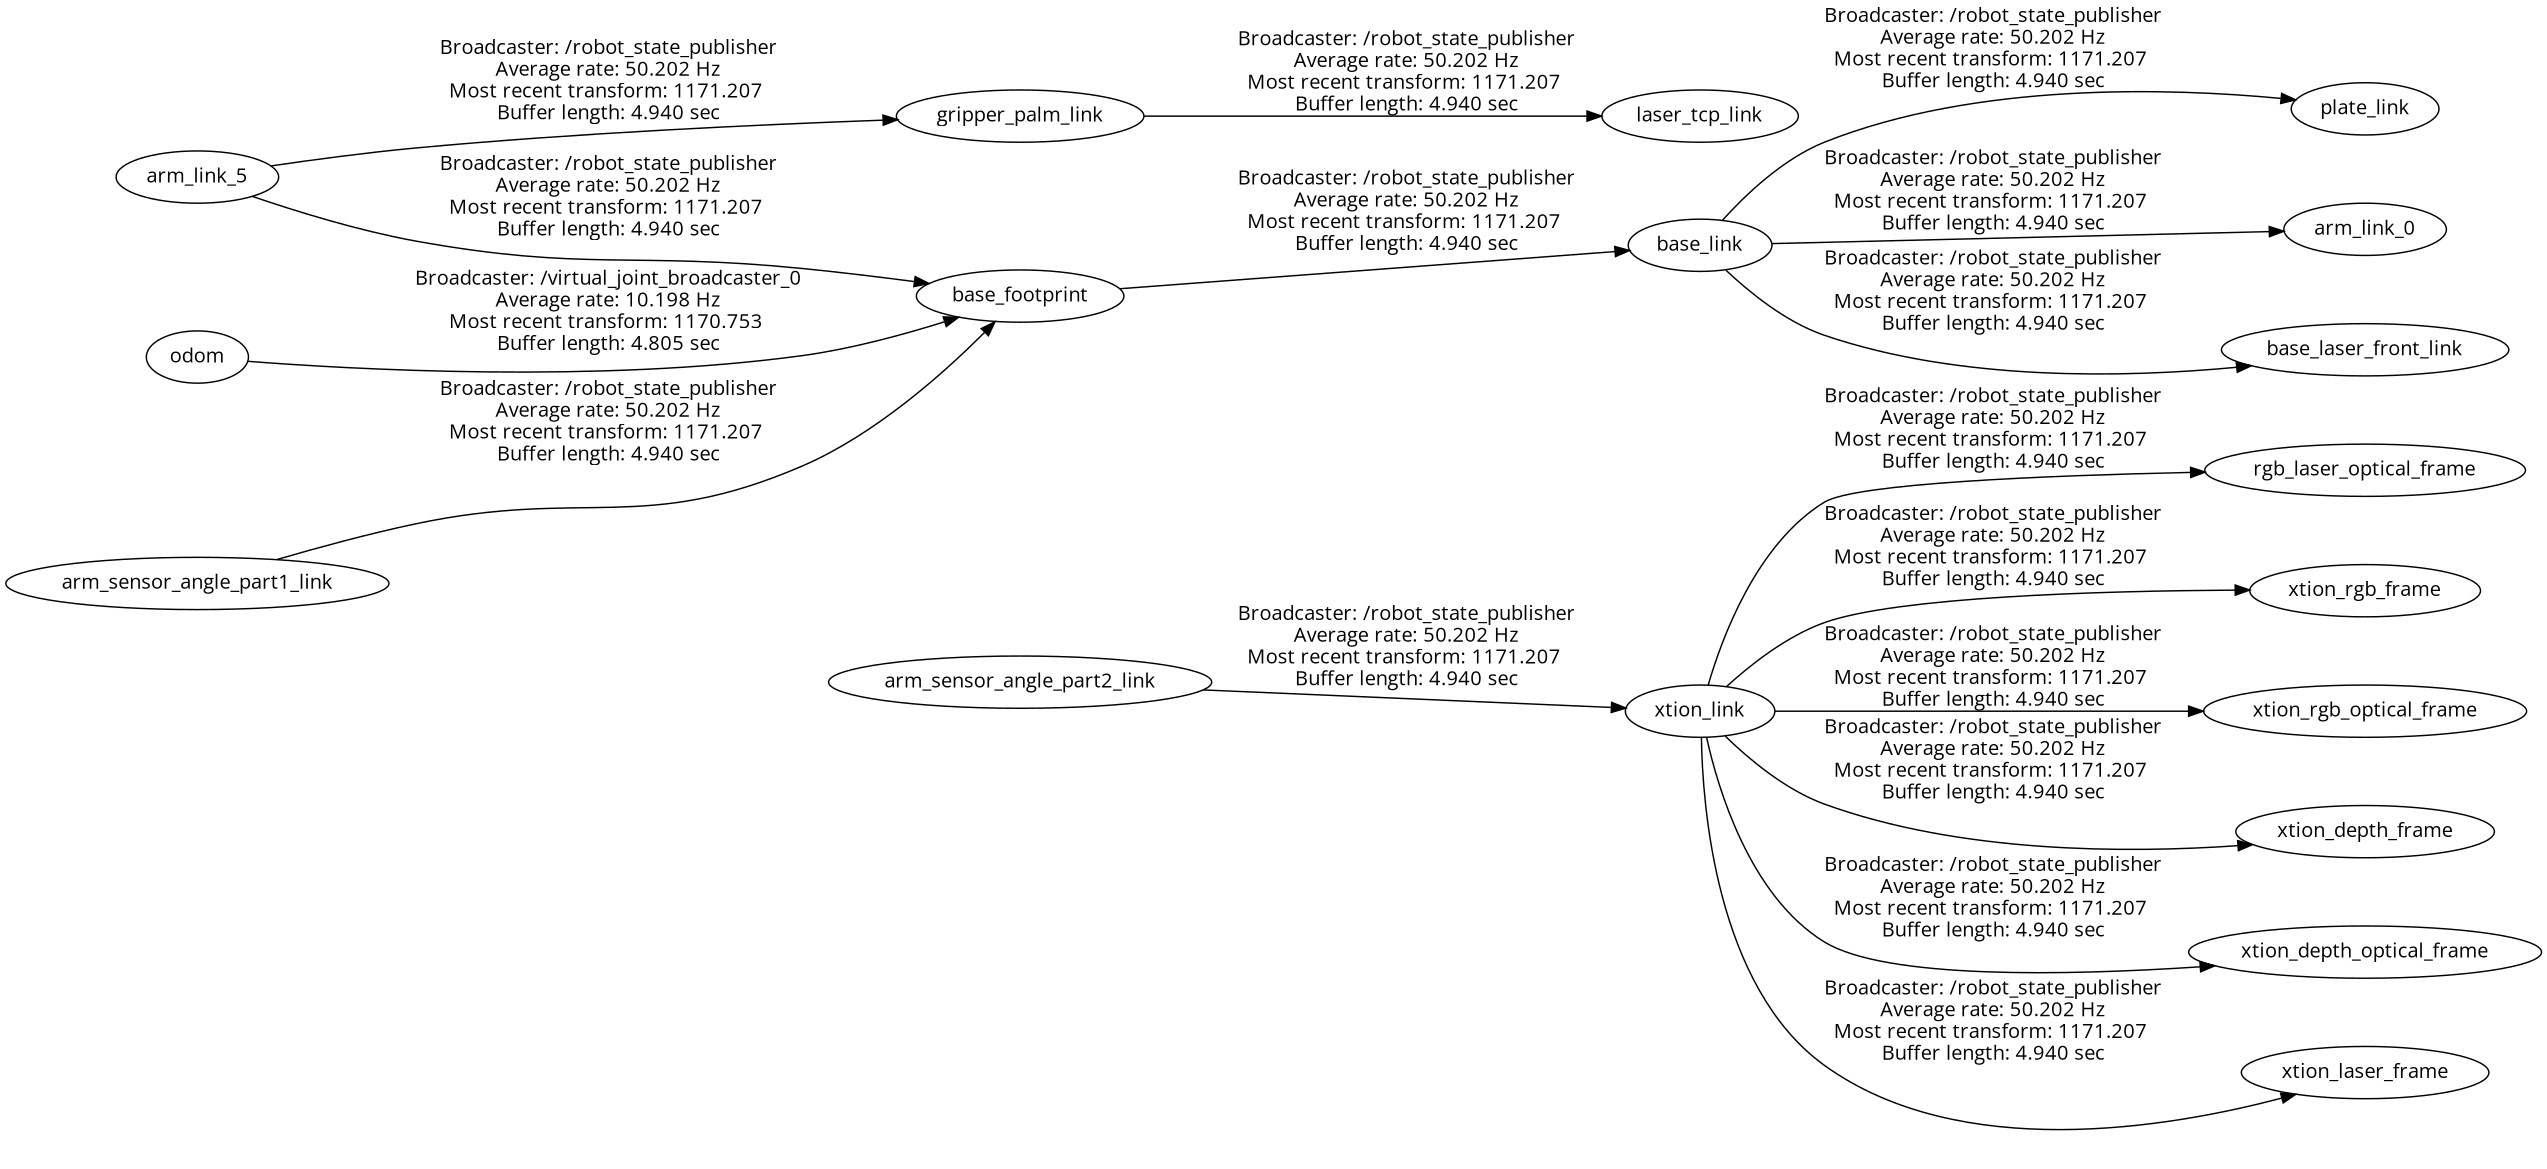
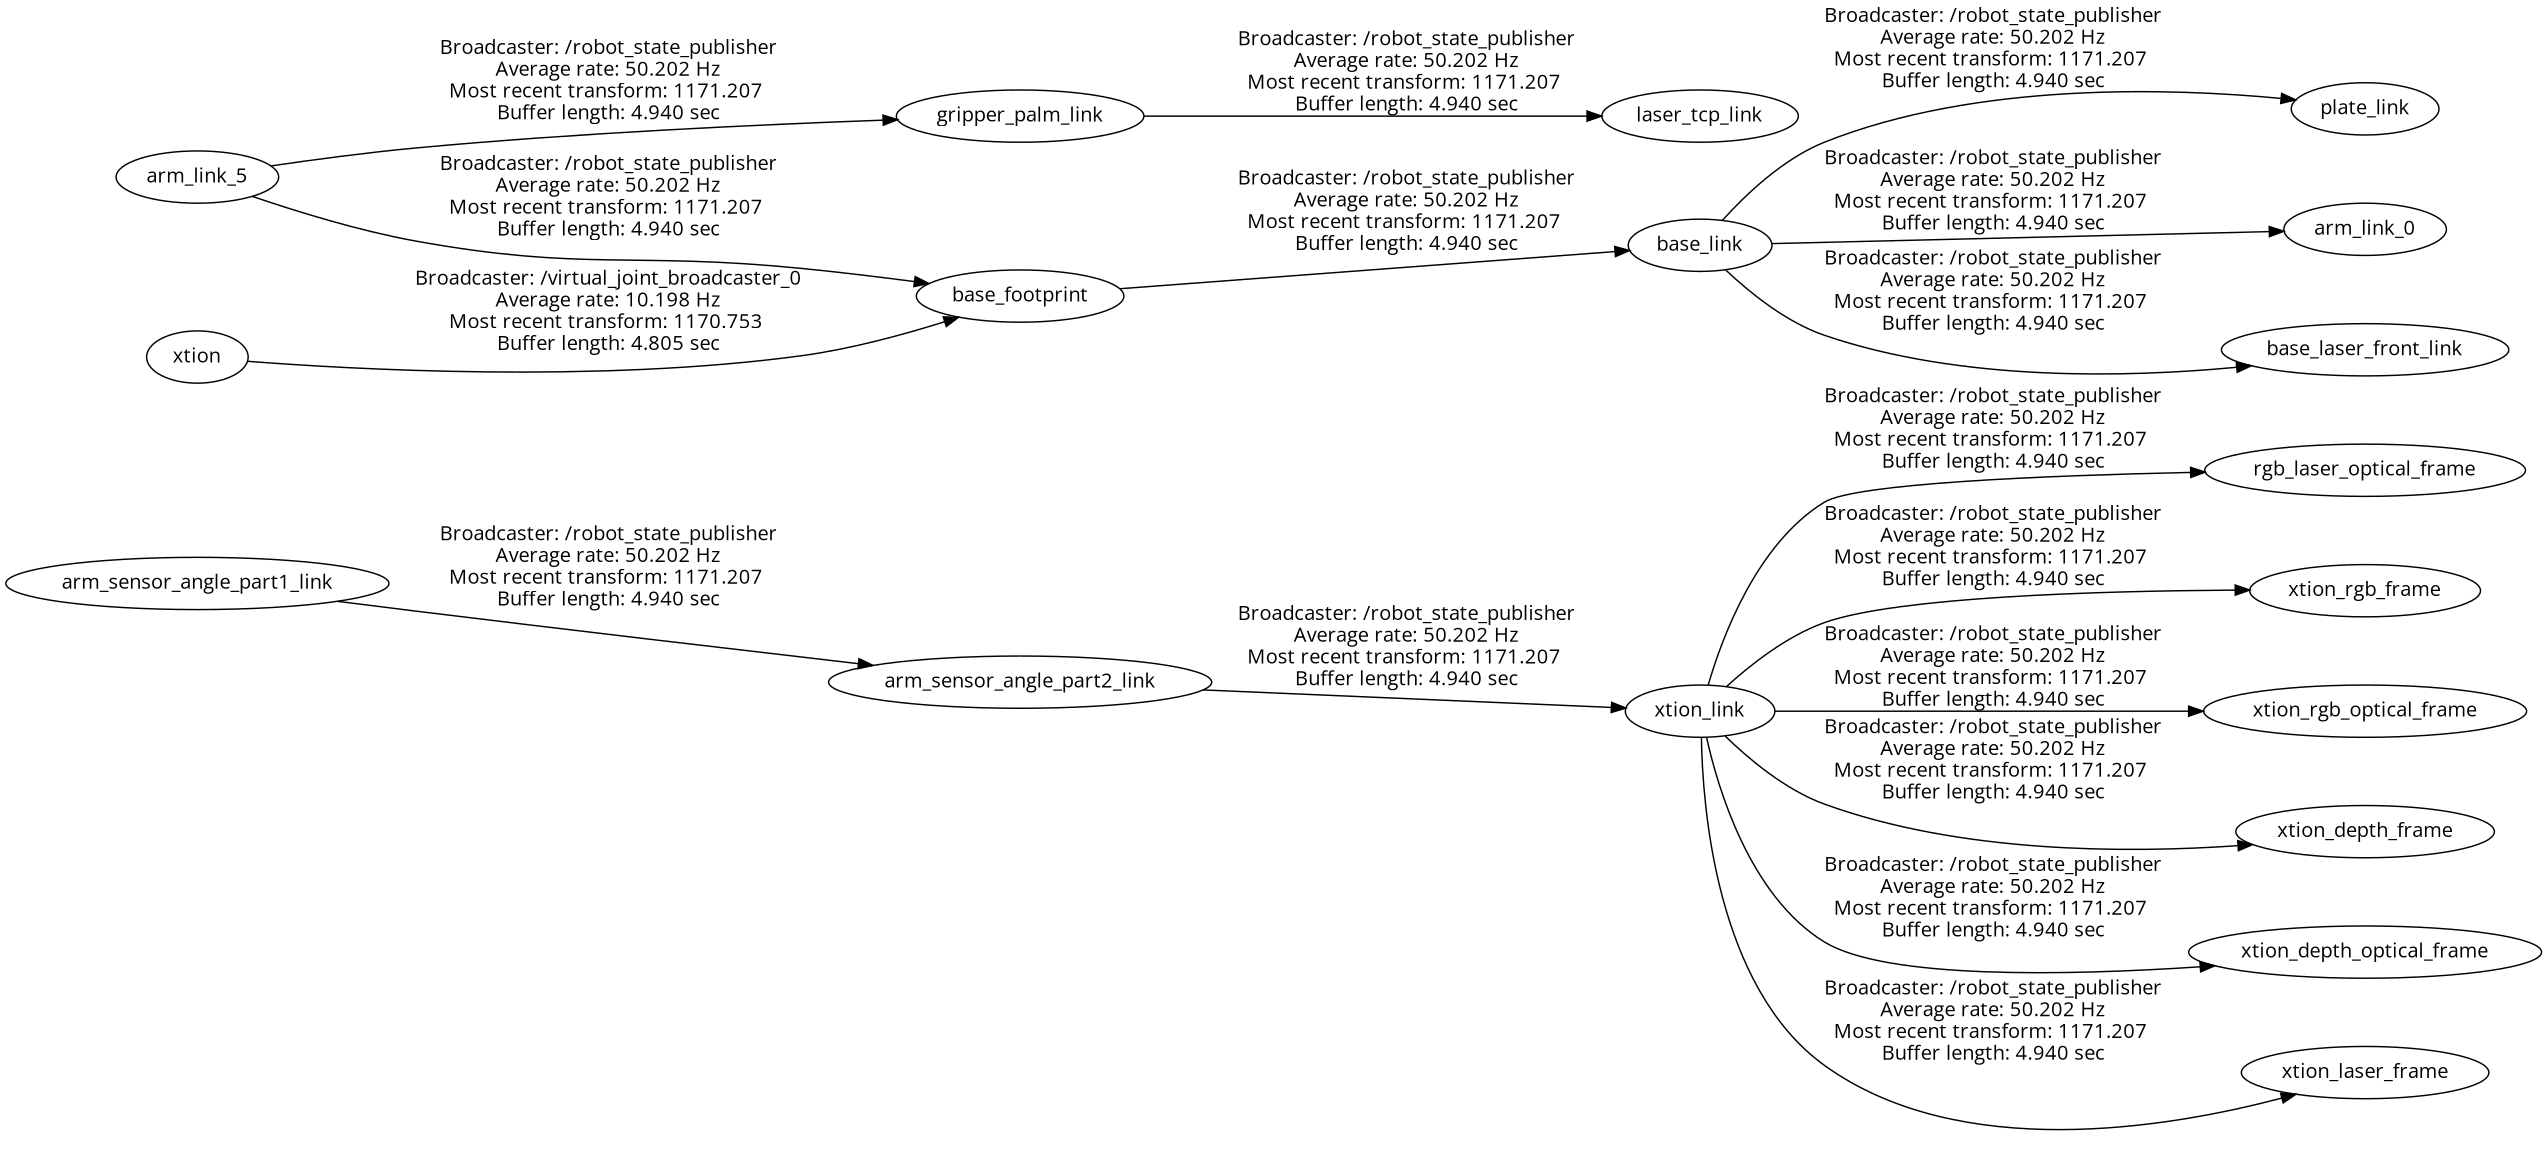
node "odom": label "odom" -> "xtion"
edge "arm_sensor_angle_part1_link" -> "base_footprint": now "arm_sensor_angle_part1_link" -> "arm_sensor_angle_part2_link"
